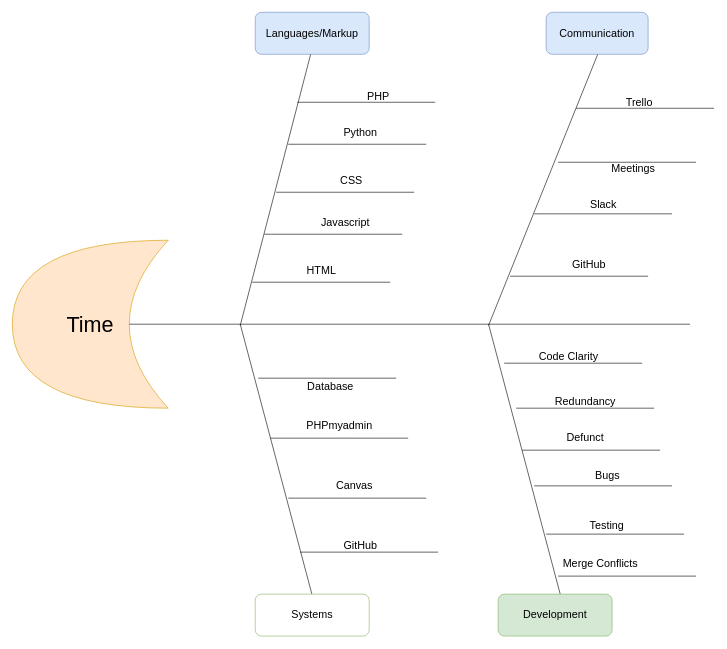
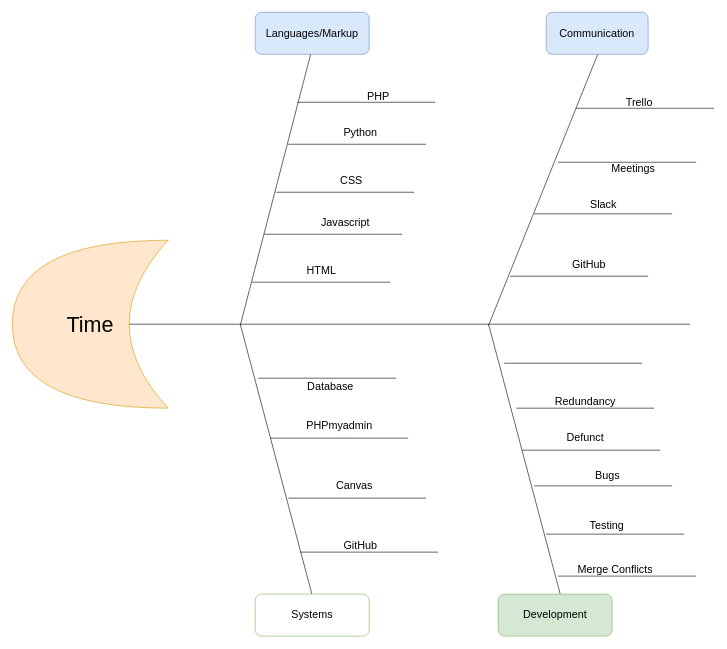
node "Code Clarity": removed
node "Merge Conflicts": moved (600, 564) -> (615, 570)
